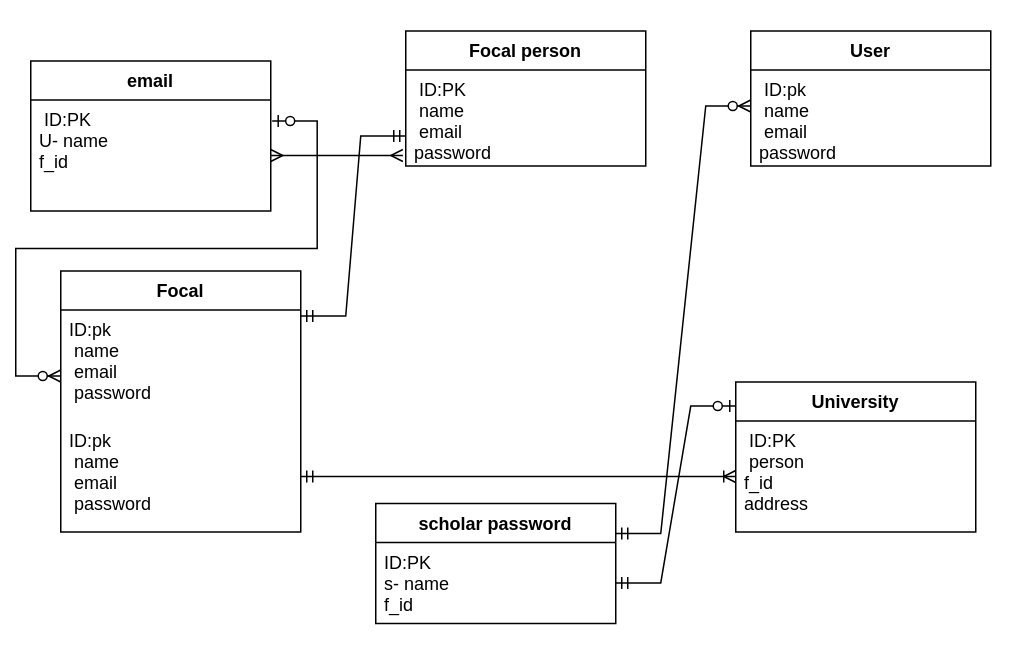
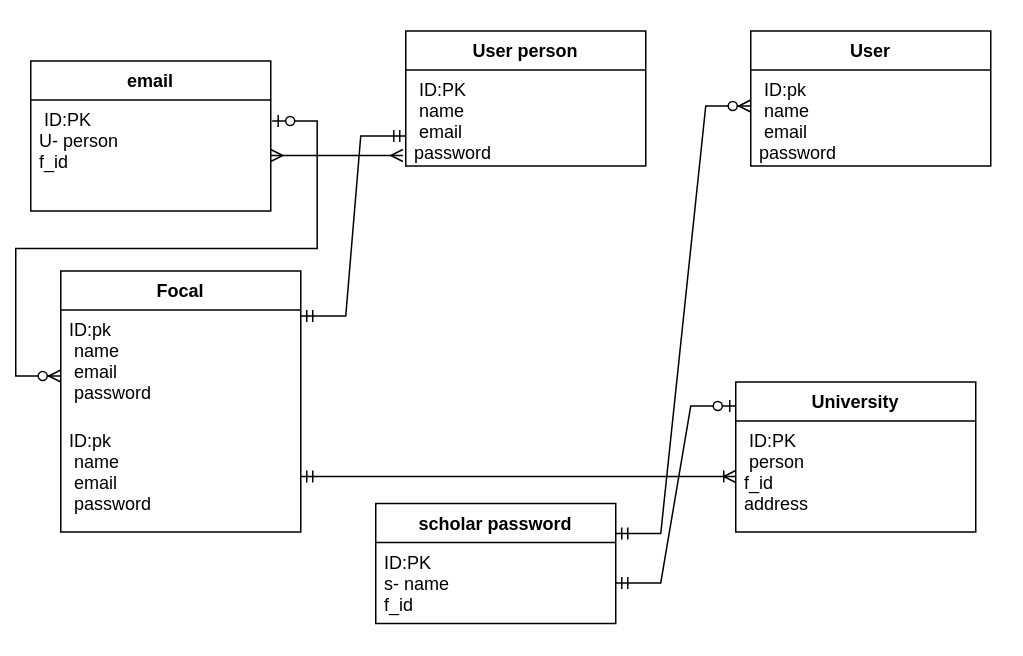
node "Focal person": label "Focal person" -> "User person"
node "ID:PK U- name f_id": label "ID:PK U- name f_id" -> "ID:PK U- person f_id"
